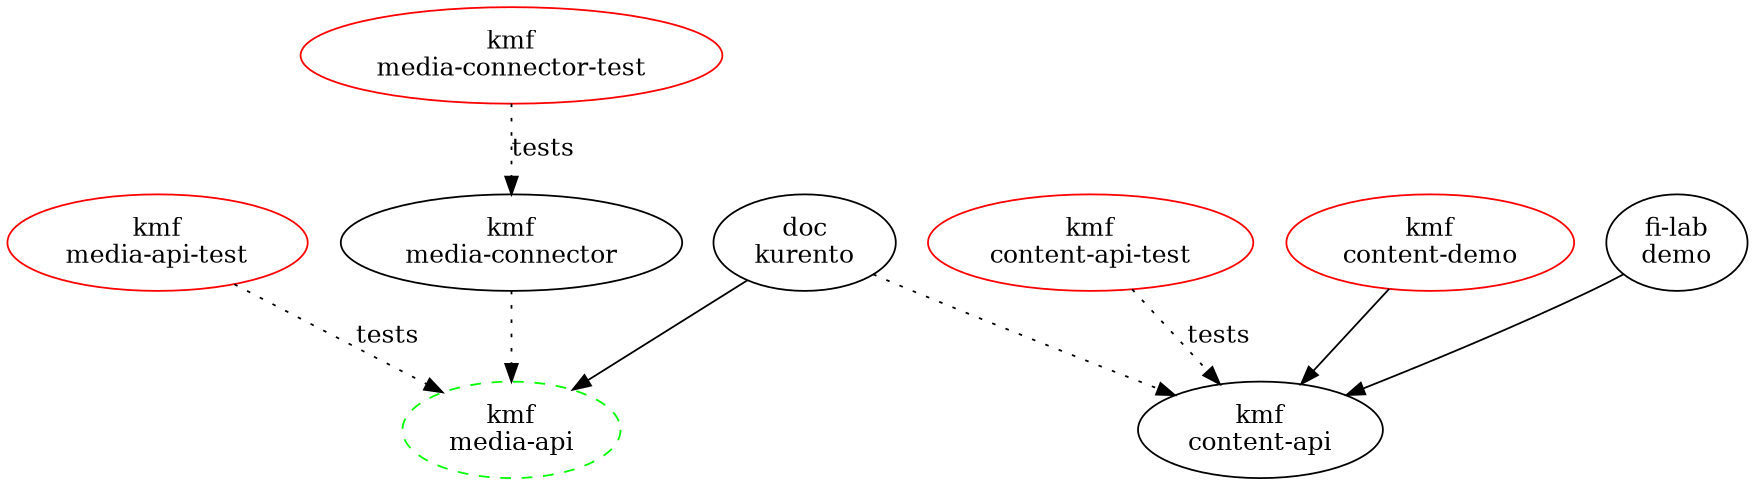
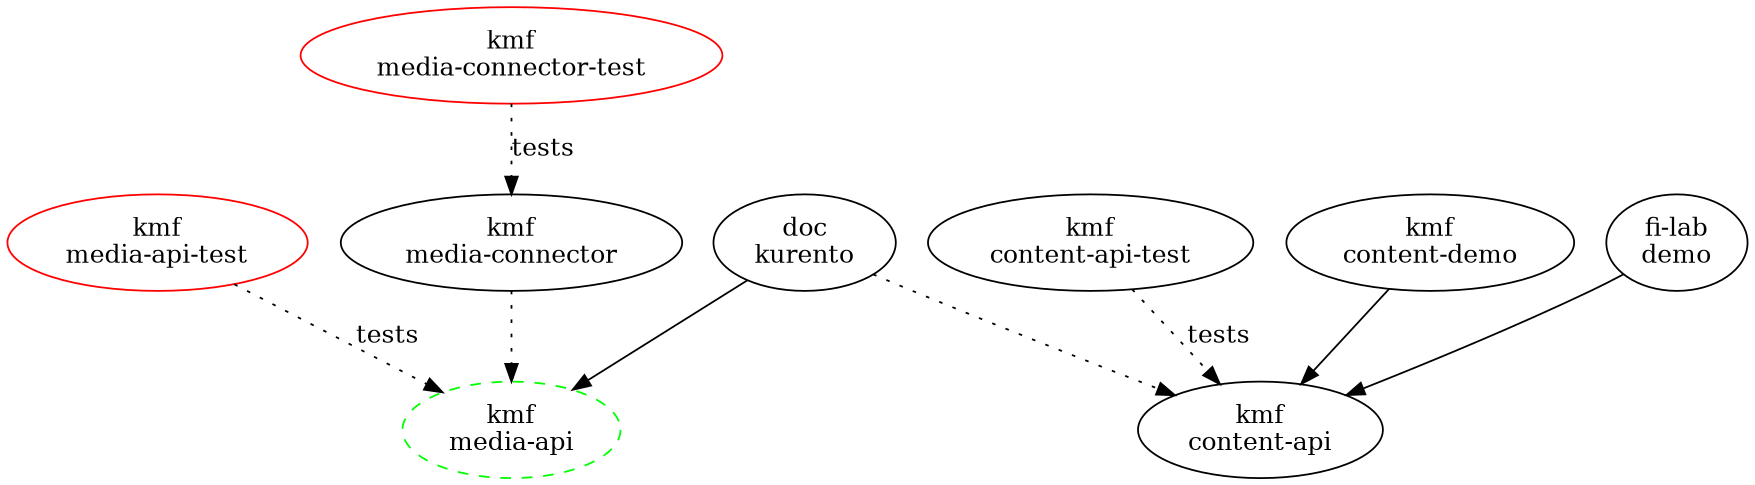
node "kmf content-api-test": color red -> black
node "kmf content-demo": color red -> black
